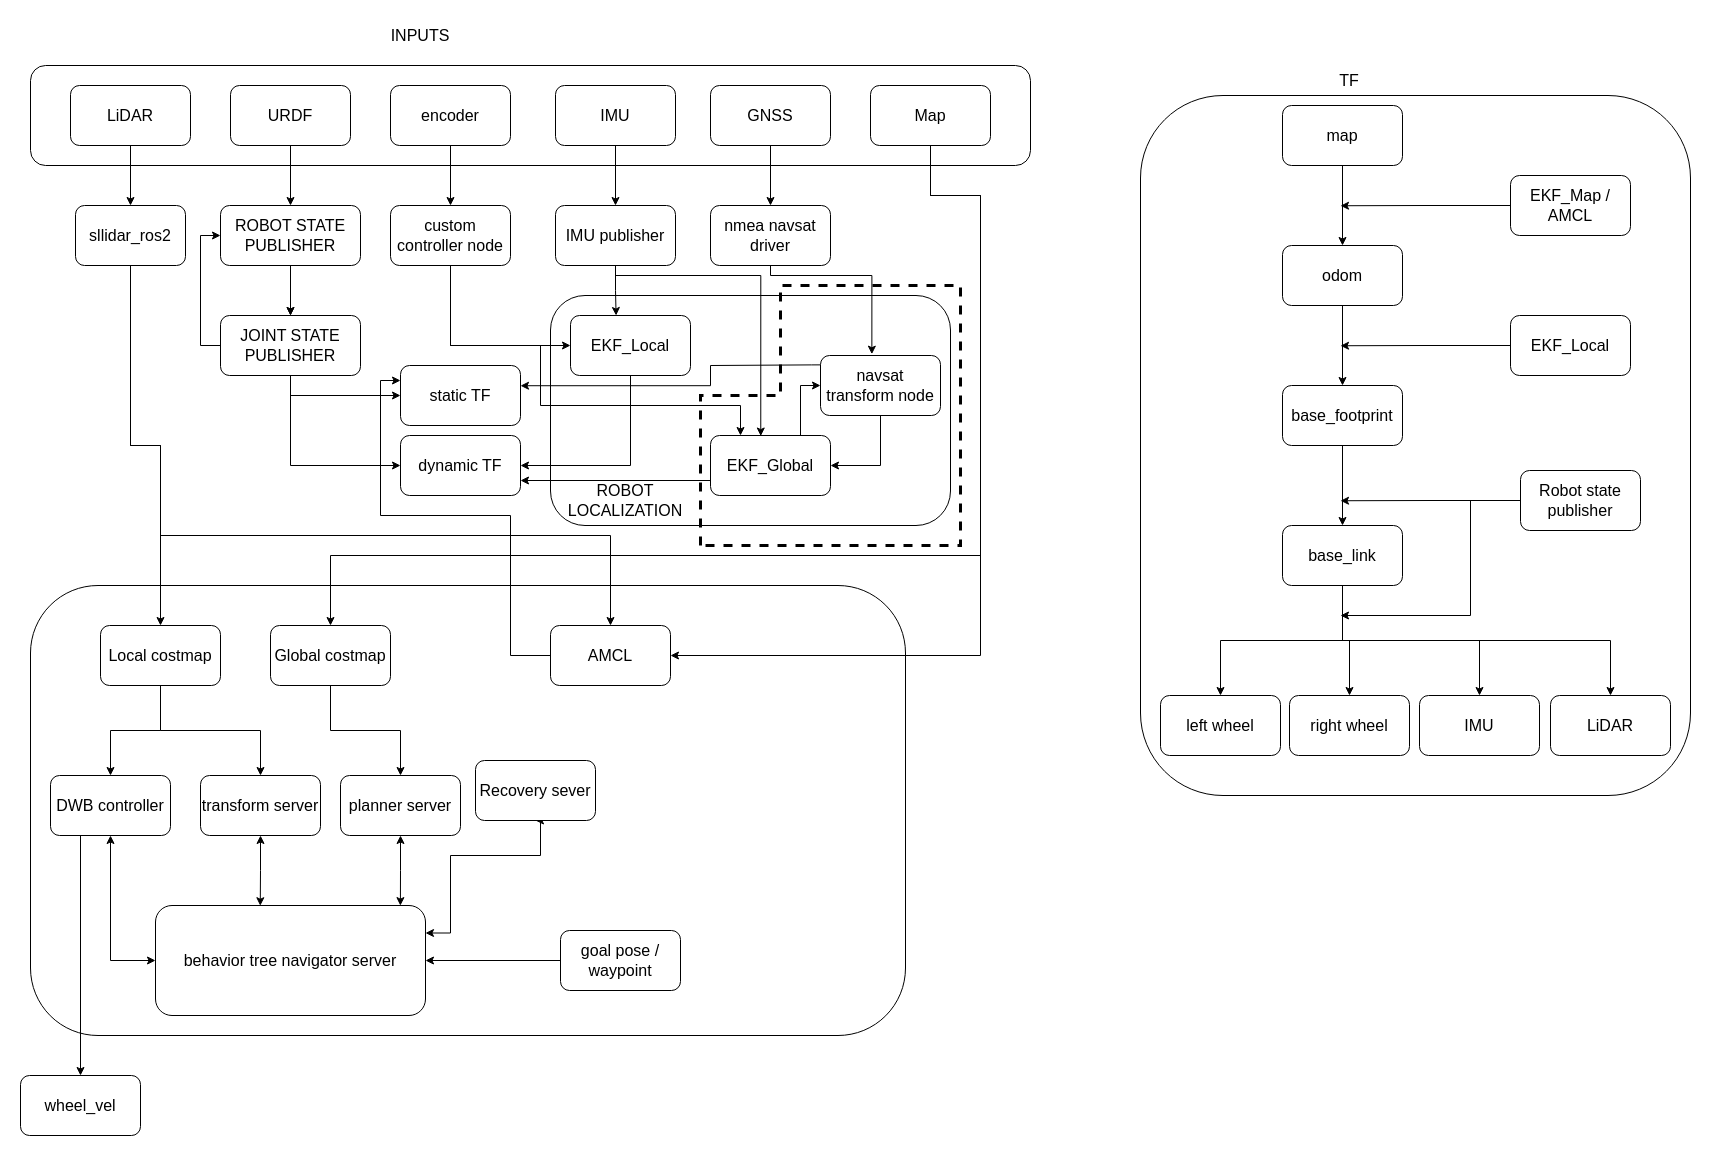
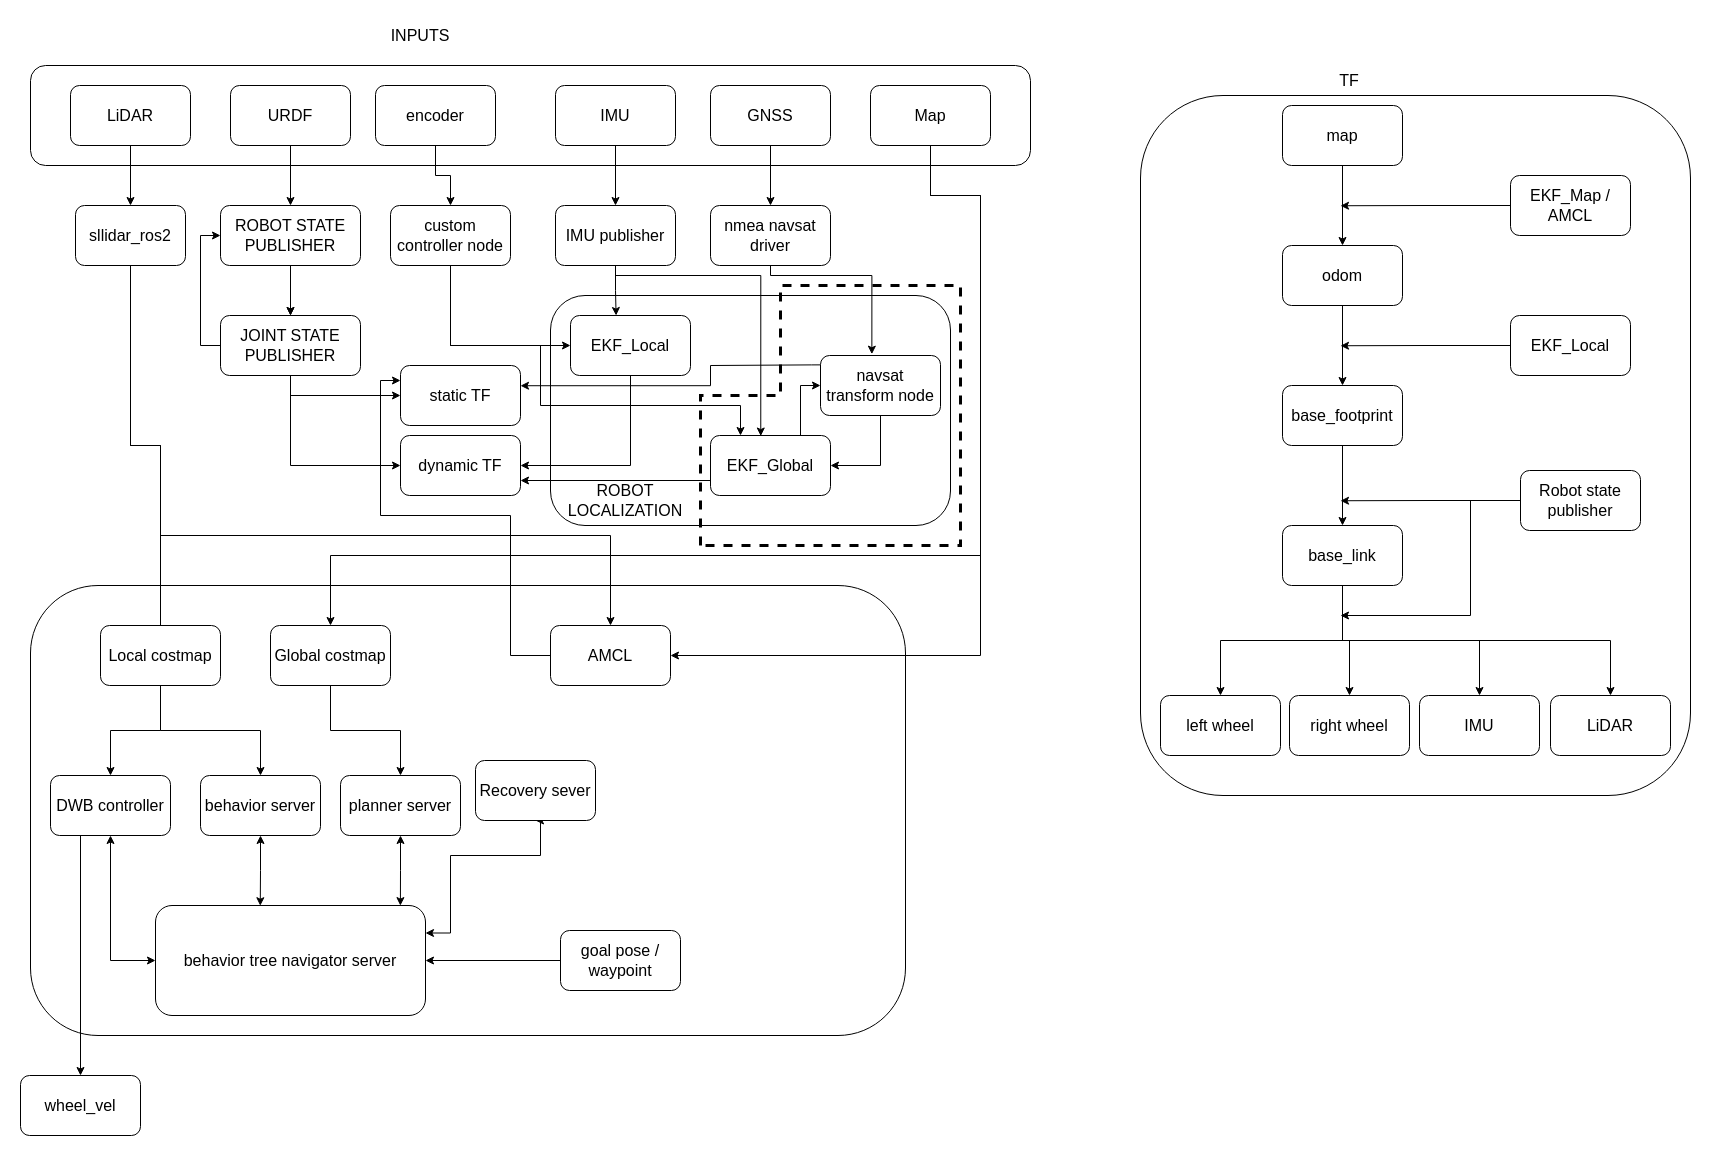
node "encoder": moved (451, 116) -> (436, 116)
edge "sllidar_ros2" -> "Local costmap": arrowhead classic -> none
node "transform server": label "transform server" -> "behavior server"
